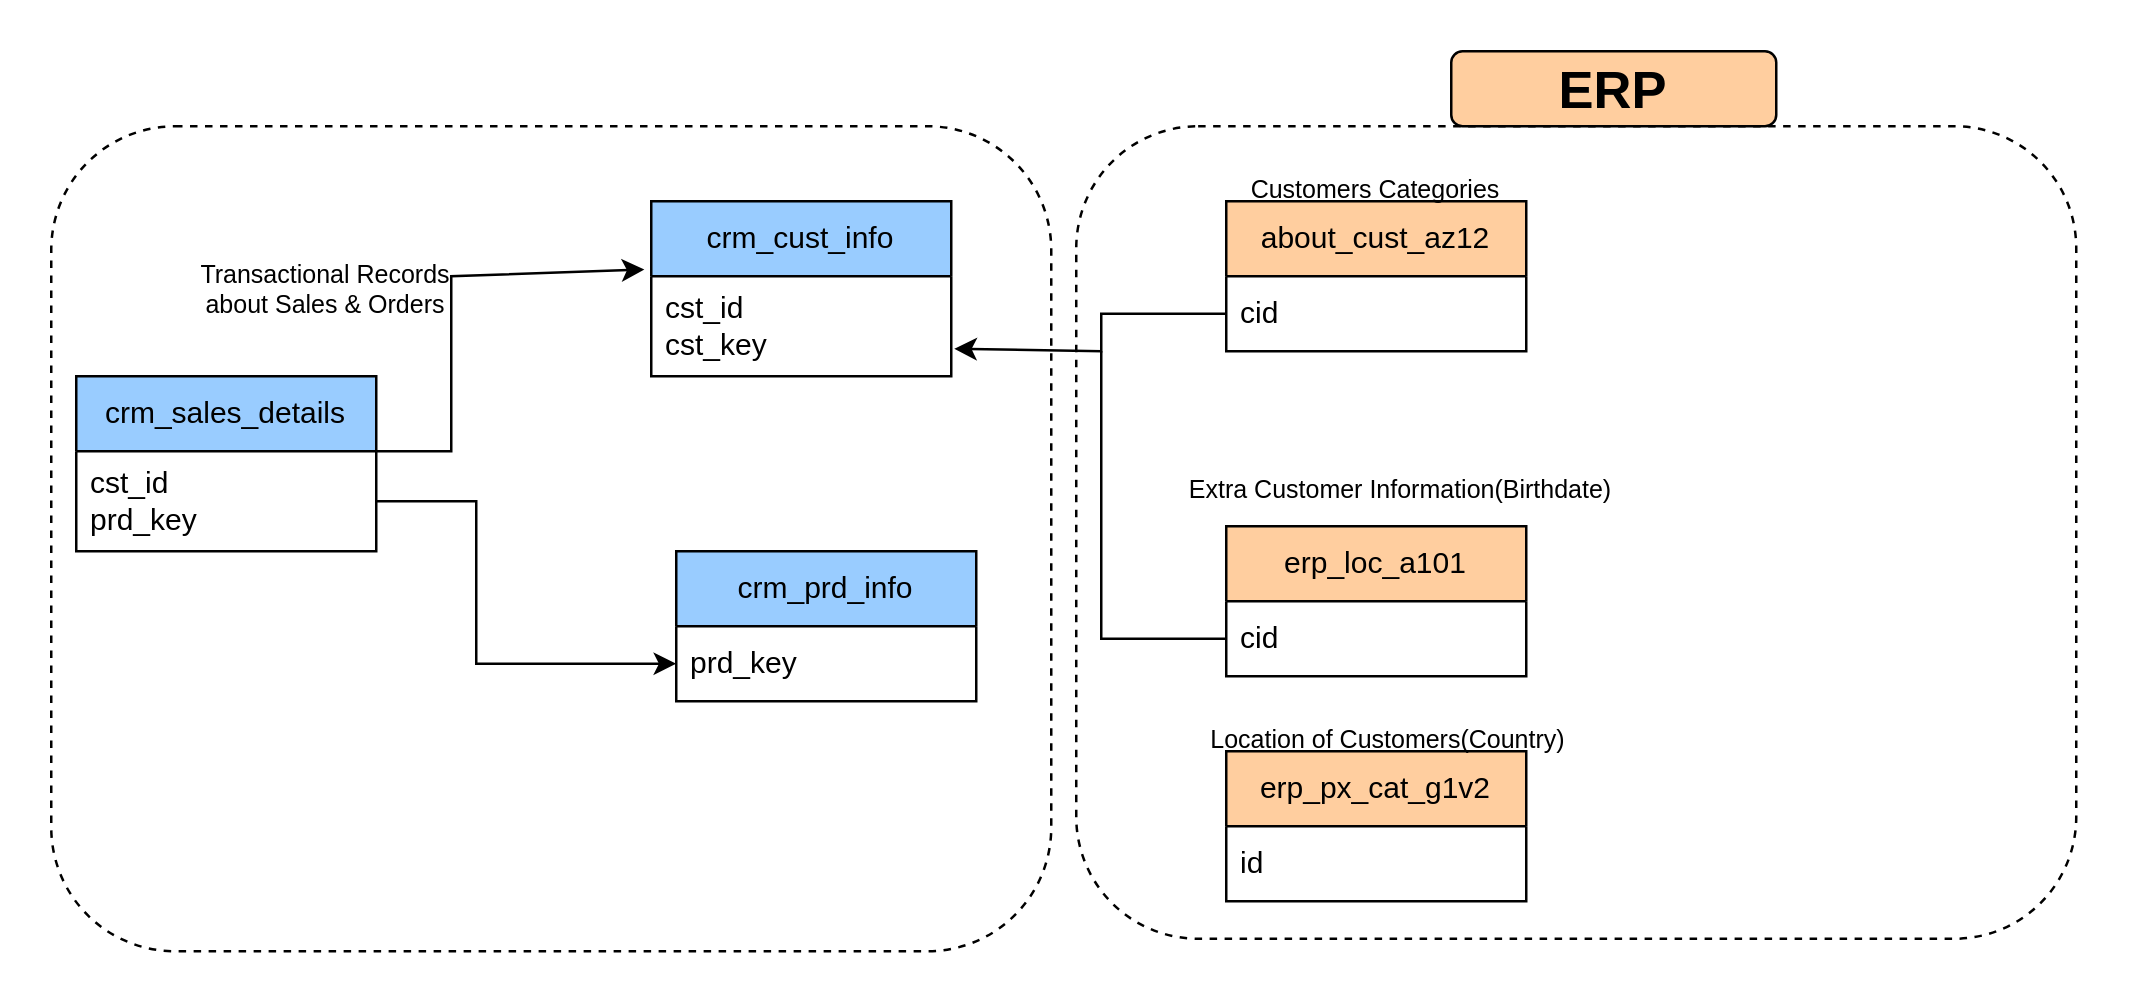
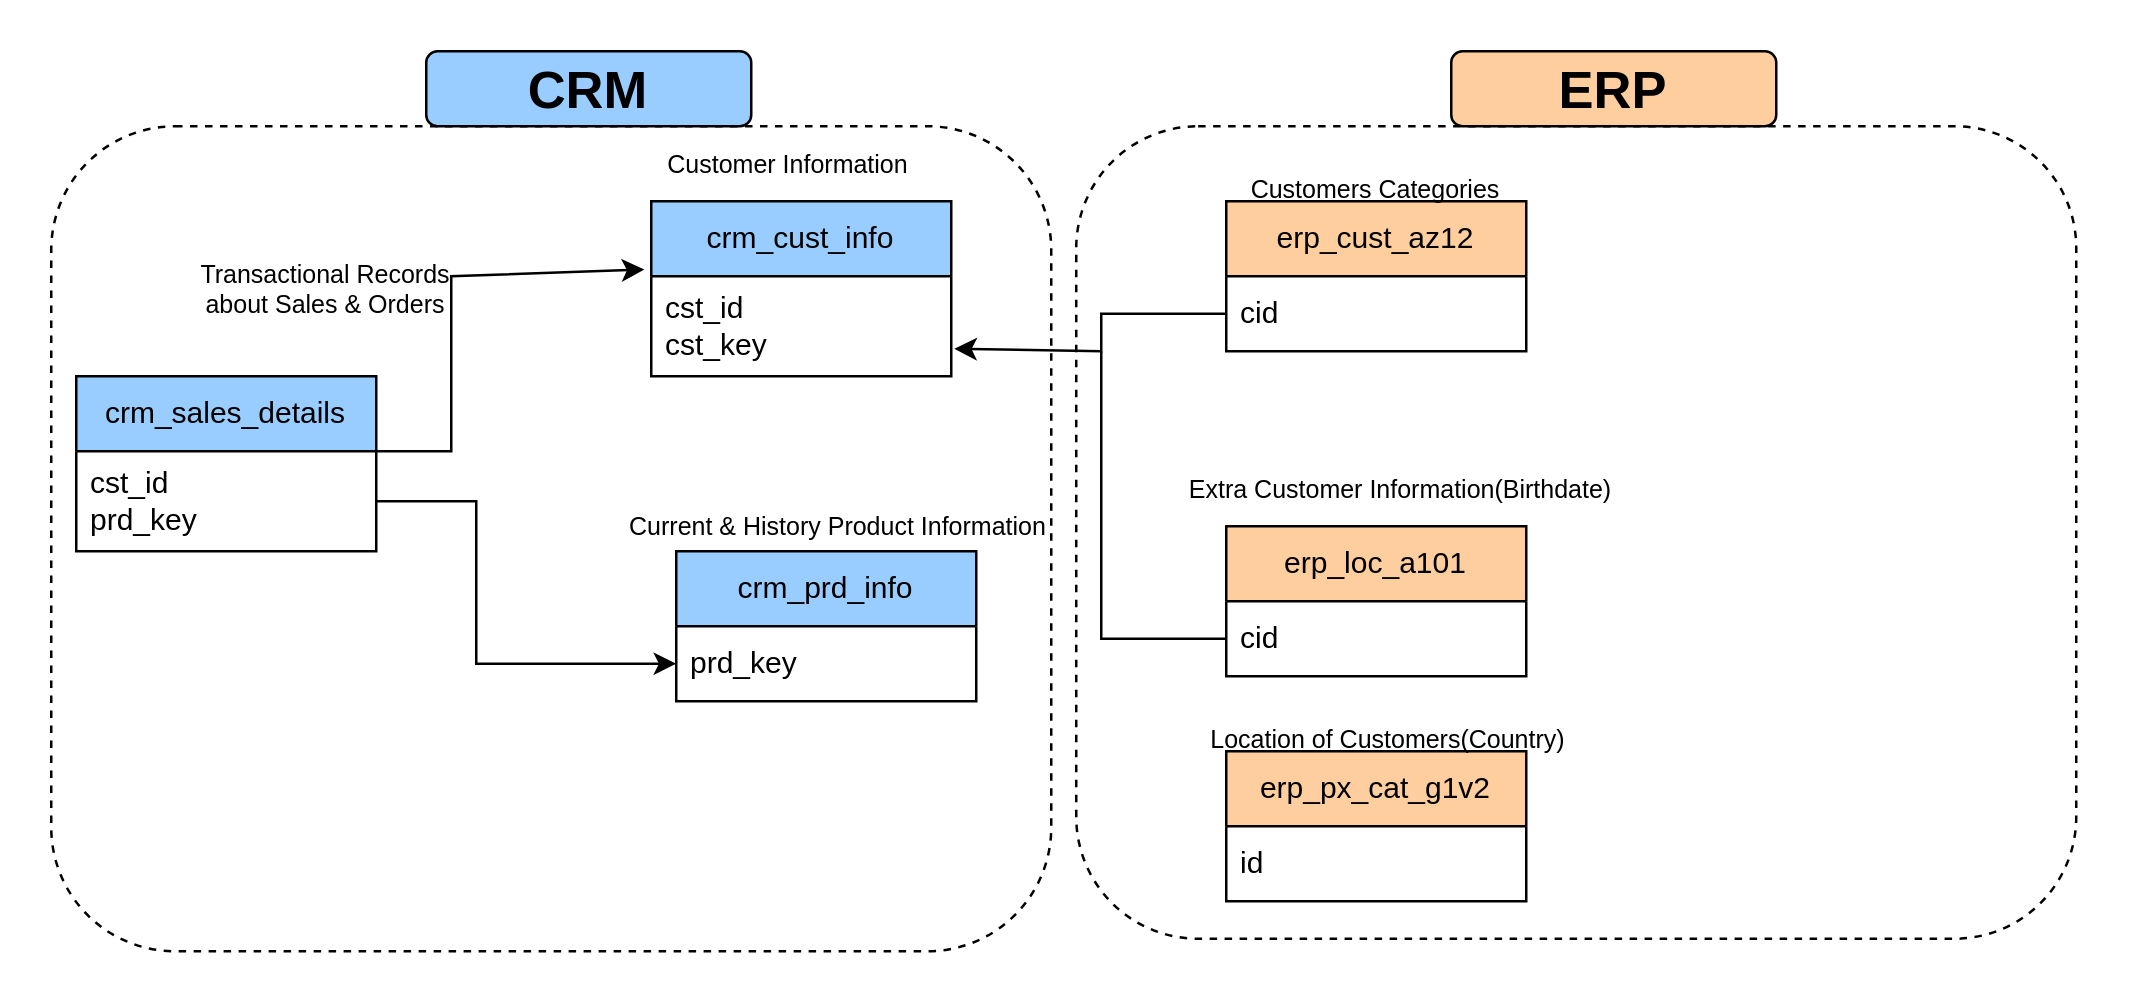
node "CRM": added
node "Customer Information": added
node "about_cust_az12": label "about_cust_az12" -> "erp_cust_az12"
node "Current & History Product Information": added
